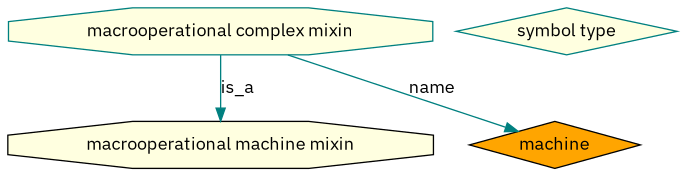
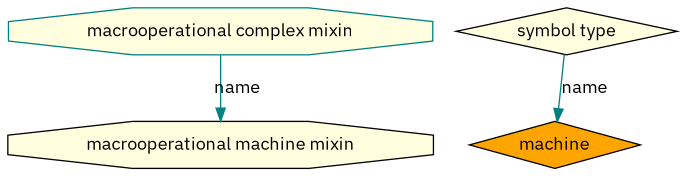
node "symbol type": color teal -> black
edge "macrooperational complex mixin" -> "macrooperational machine mixin": label "is_a" -> "name"
edge "macrooperational complex mixin" -> "machine": now "symbol type" -> "machine"
